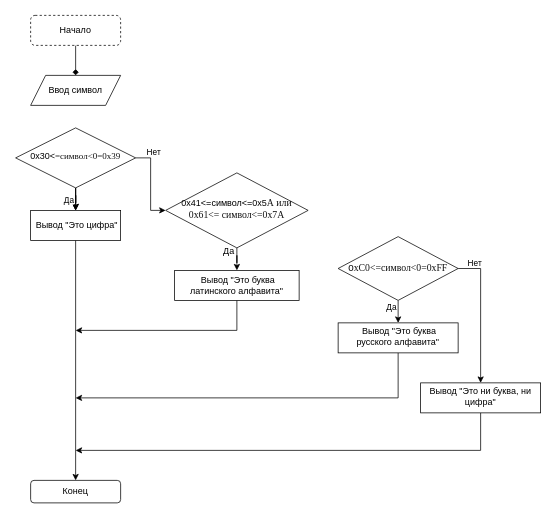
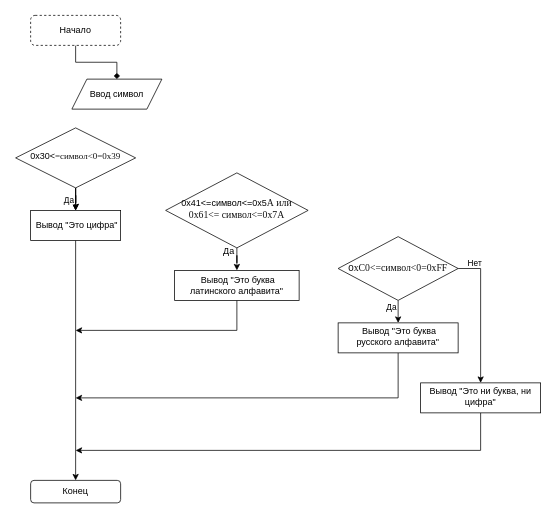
node "Ввод символ": moved (75, 90) -> (117, 94)
edge "0х30<=символ<0=0х39" -> "0х41<=символ<=0х5A или 0х61<= символ<=0х7A": removed, label "Нет"
